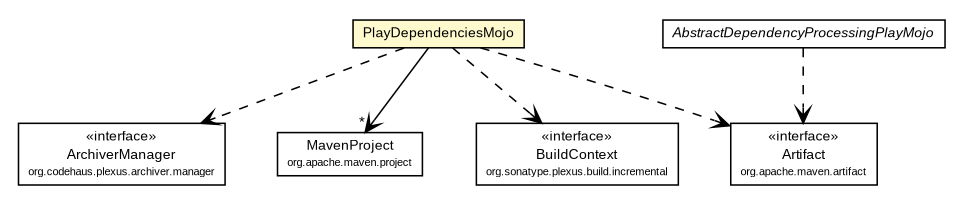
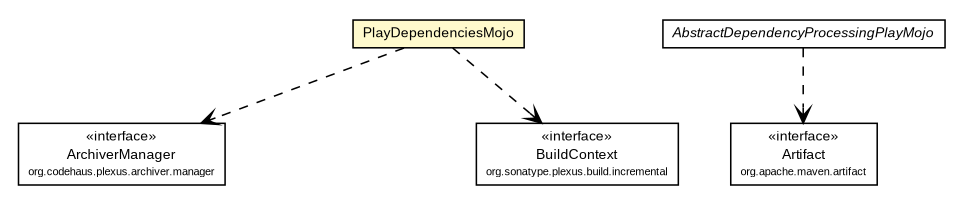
edge "PlayDependenciesMojo" -> "Artifact": removed
node "MavenProject": removed
